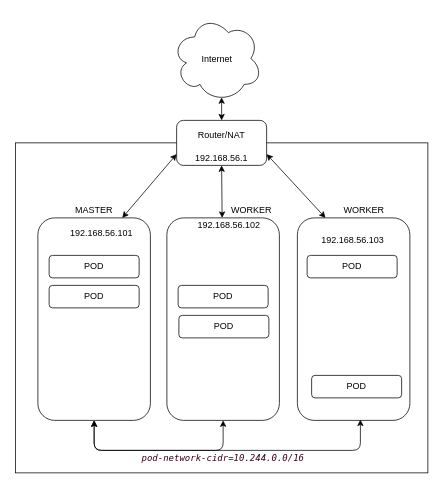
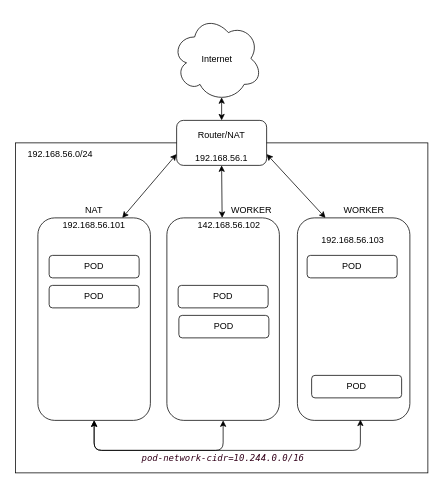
node "192.168.56.0/24": added
node "MASTER": label "MASTER" -> "NAT"
node "192.168.56.102": label "192.168.56.102" -> "142.168.56.102"
node "192.168.56.101": moved (102, 233) -> (94, 225)
